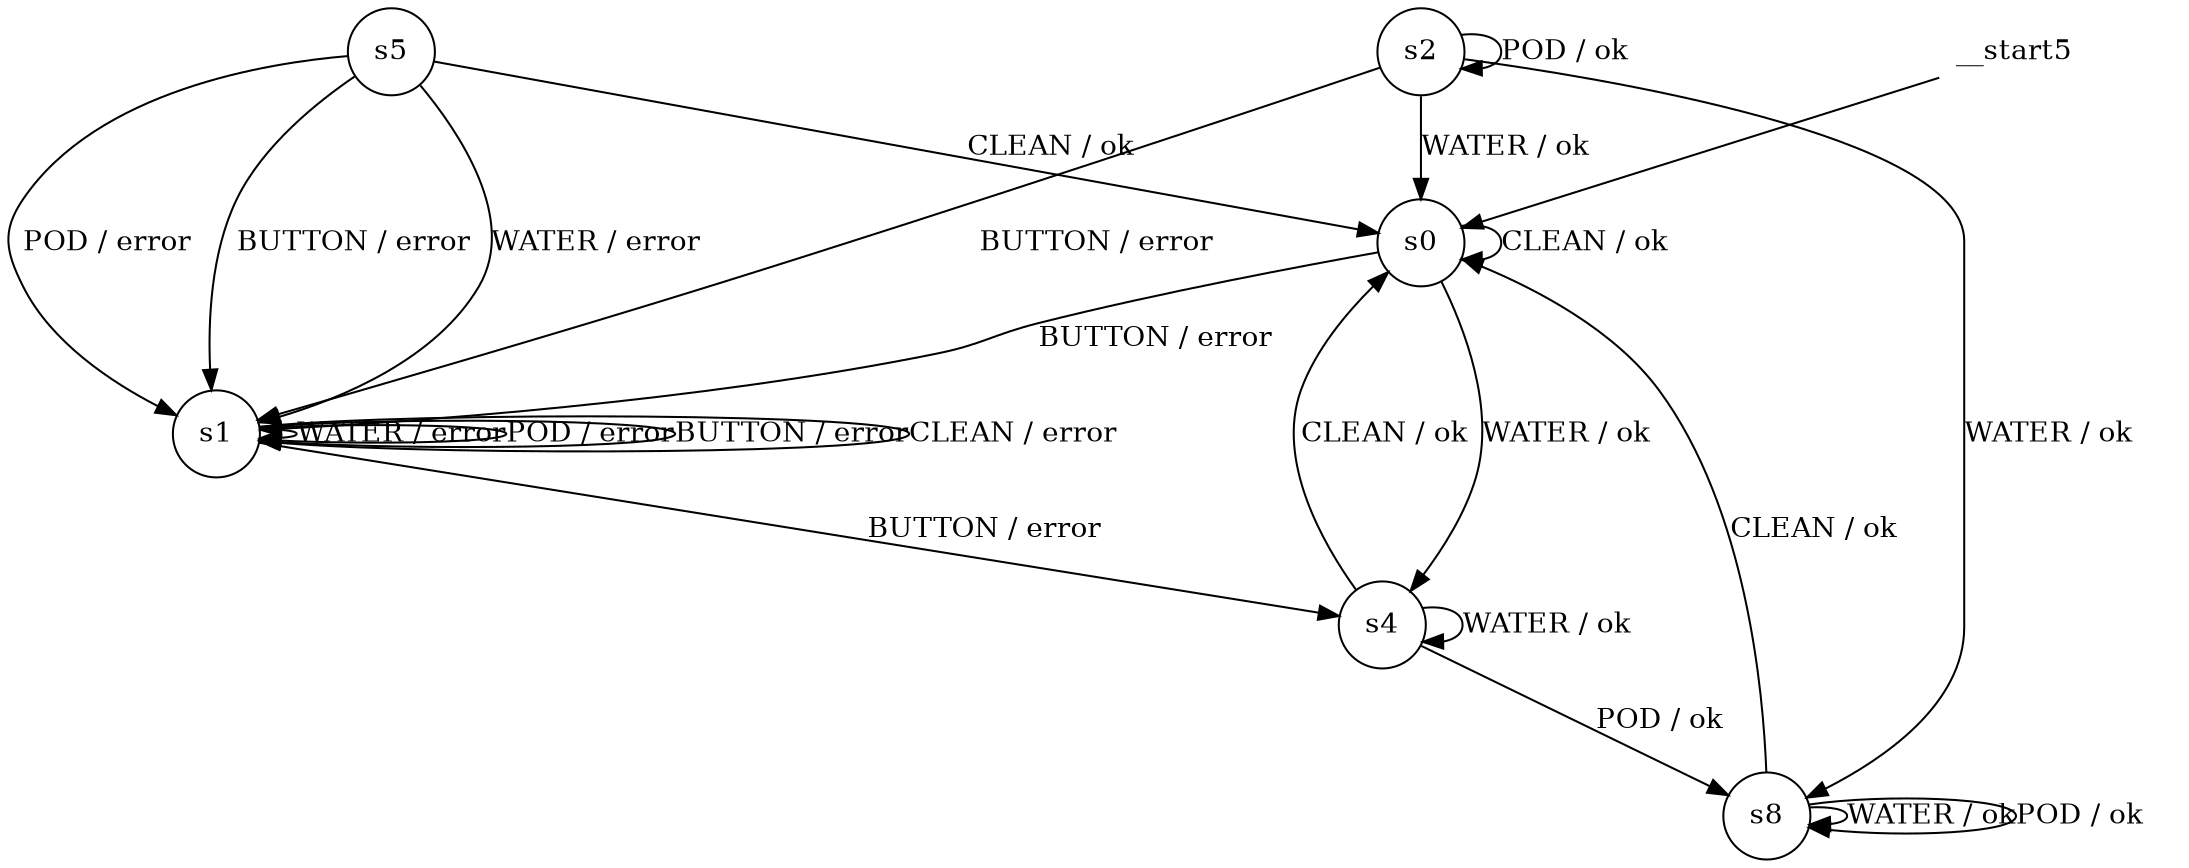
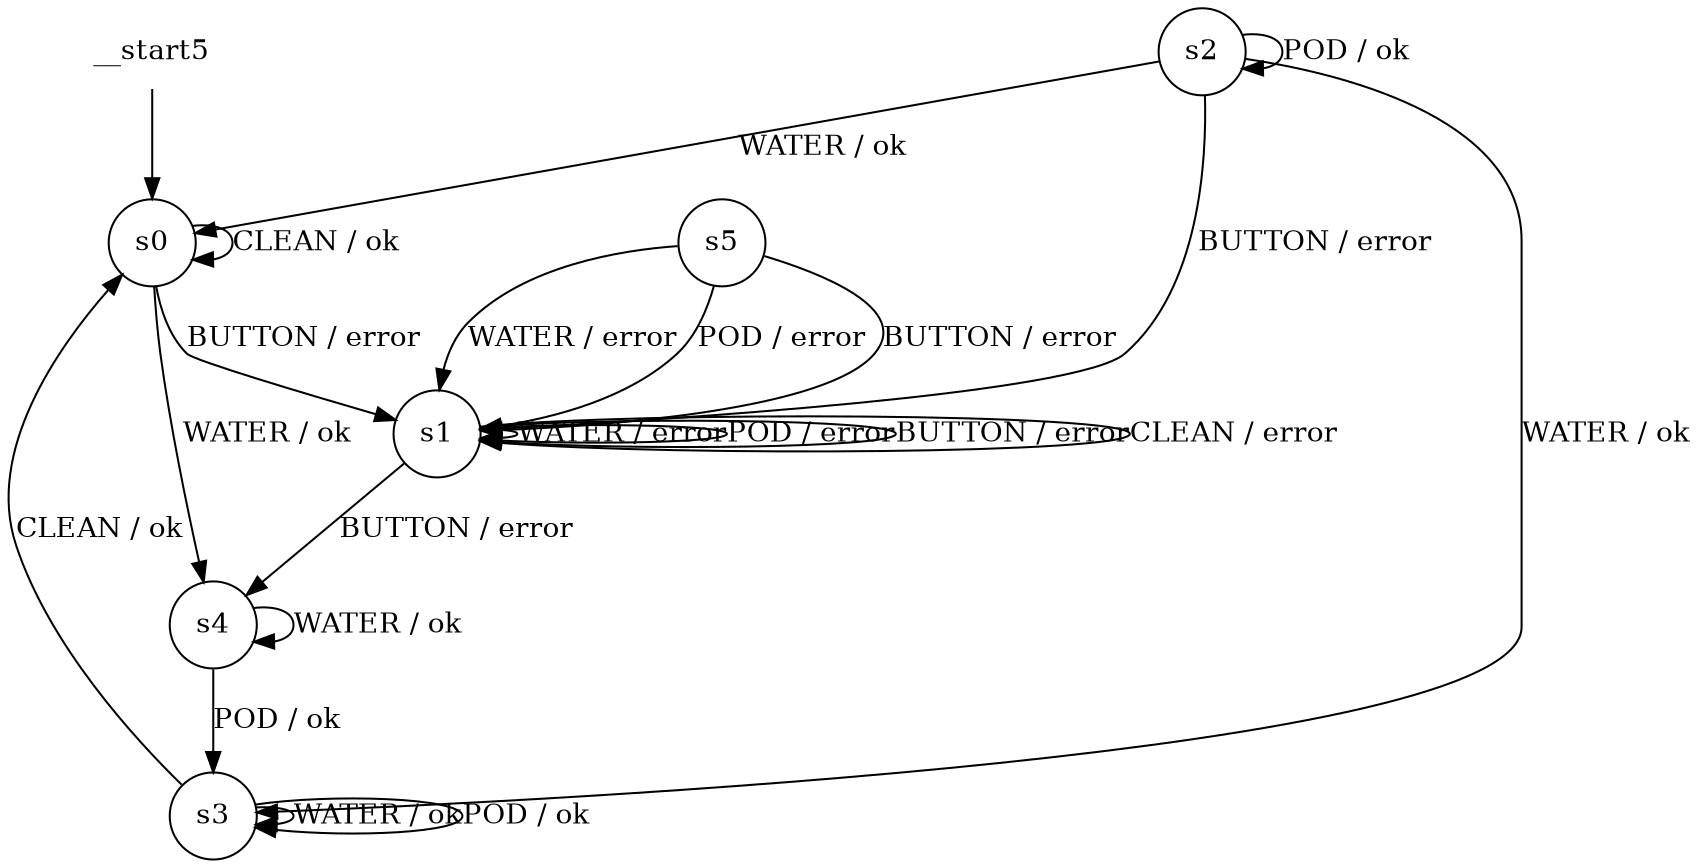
edge "s5" -> "s0": removed, label "CLEAN / ok"
edge "s4" -> "s0": removed, label "CLEAN / ok"
node "s8": label "s8" -> "s3"
